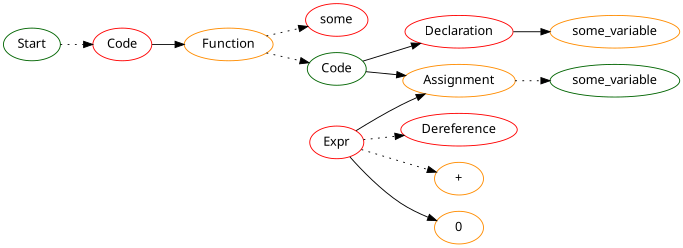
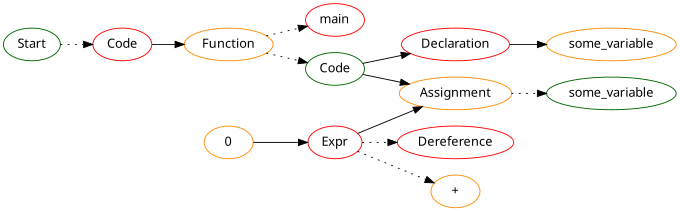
node "some": label "some" -> "main"
edge "Expr" -> "0": reversed
